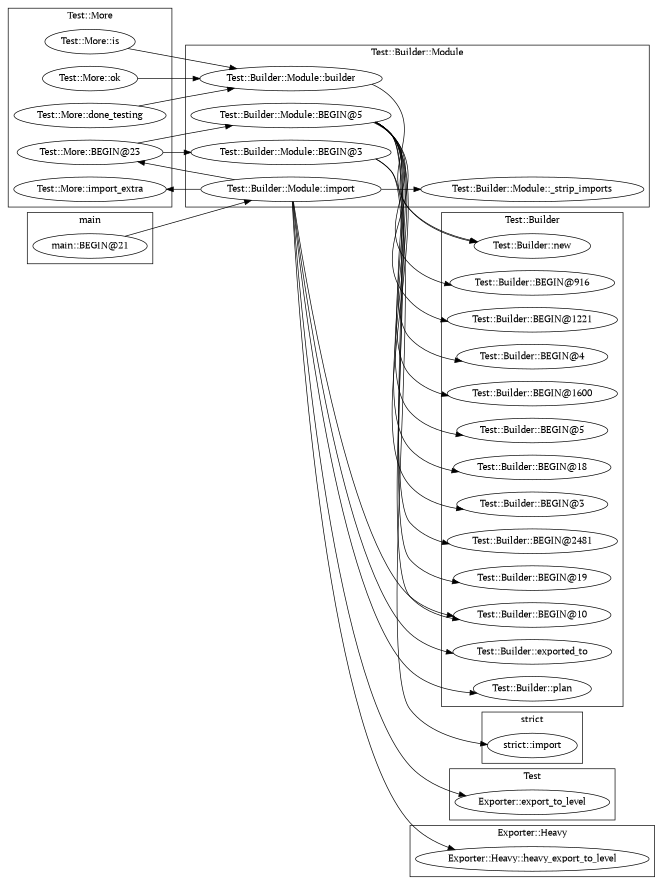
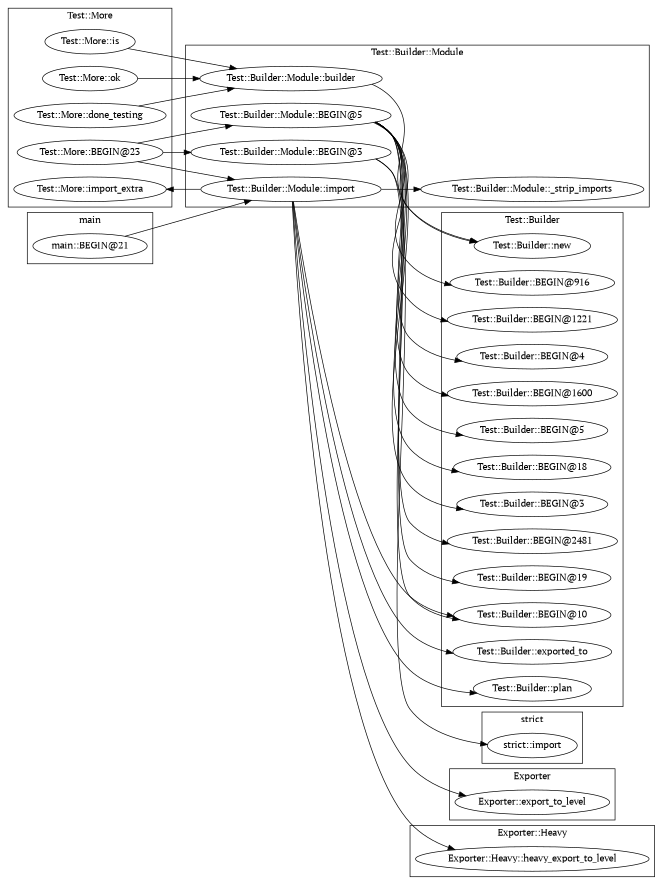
edge "Test::Builder::Module::import" -> "Test::More::BEGIN@23": reversed
cluster "Test": label "Test" -> "Exporter"
